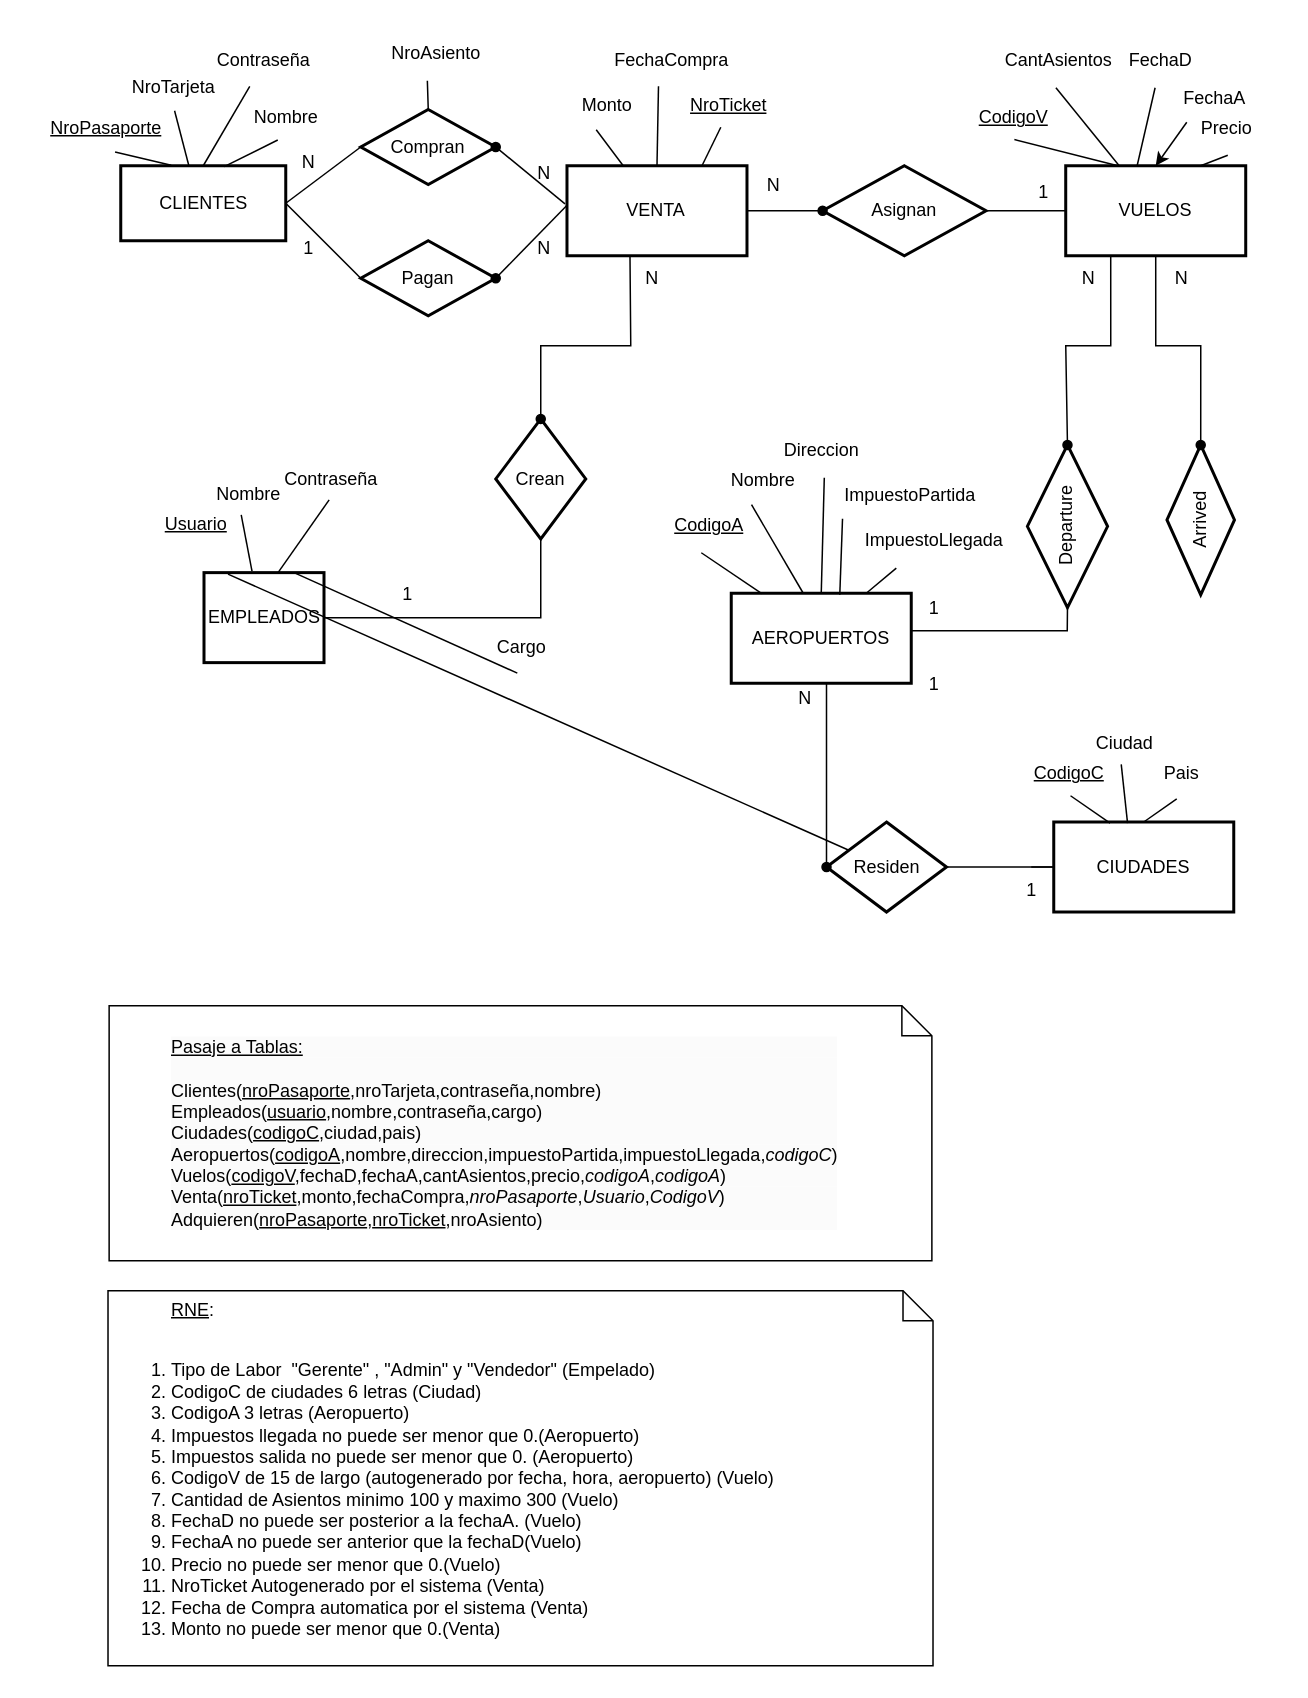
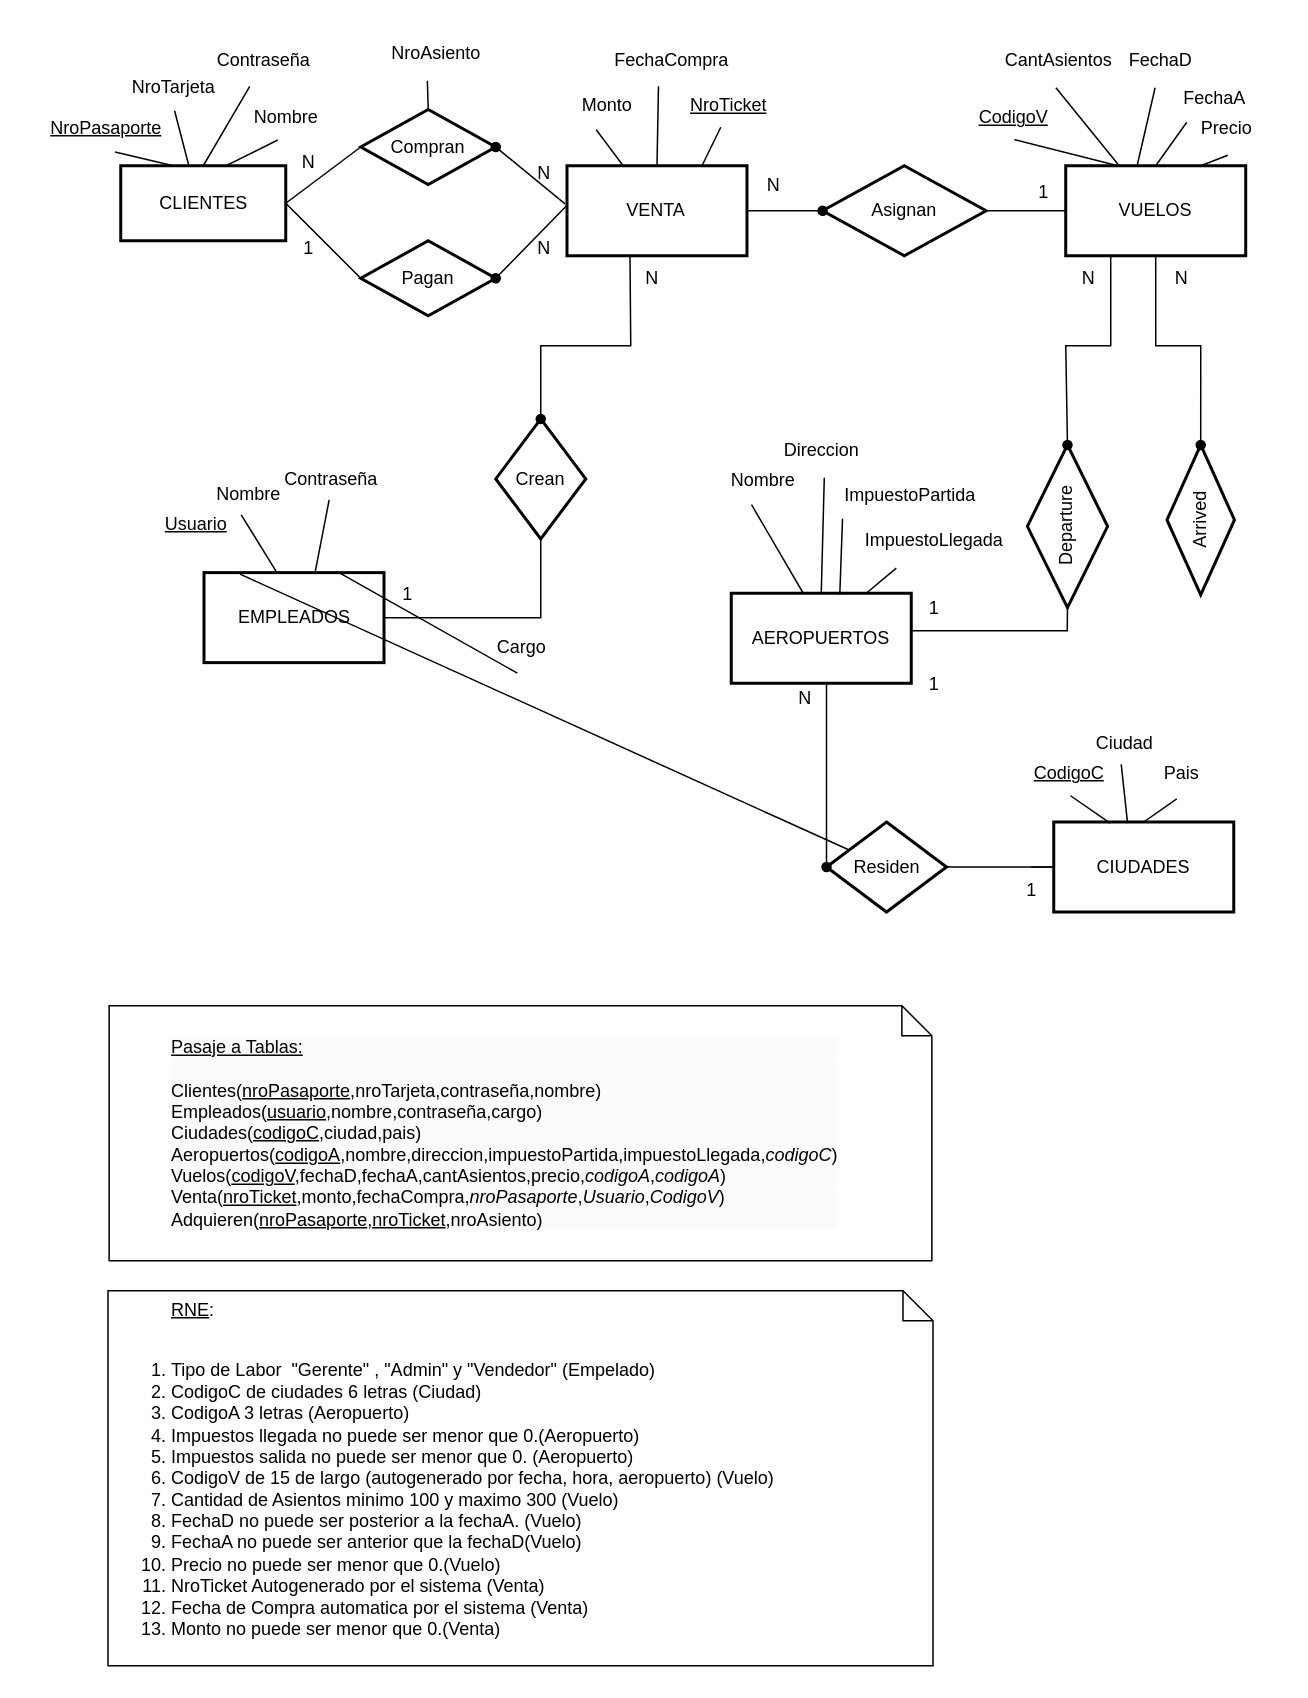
edge "FechaA" -> "VUELOS": arrowhead classic -> none
node "CodigoA": removed
edge "CodigoA" -- "AEROPUERTOS": removed
node "EMPLEADOS": size 120x90 -> 180x90
